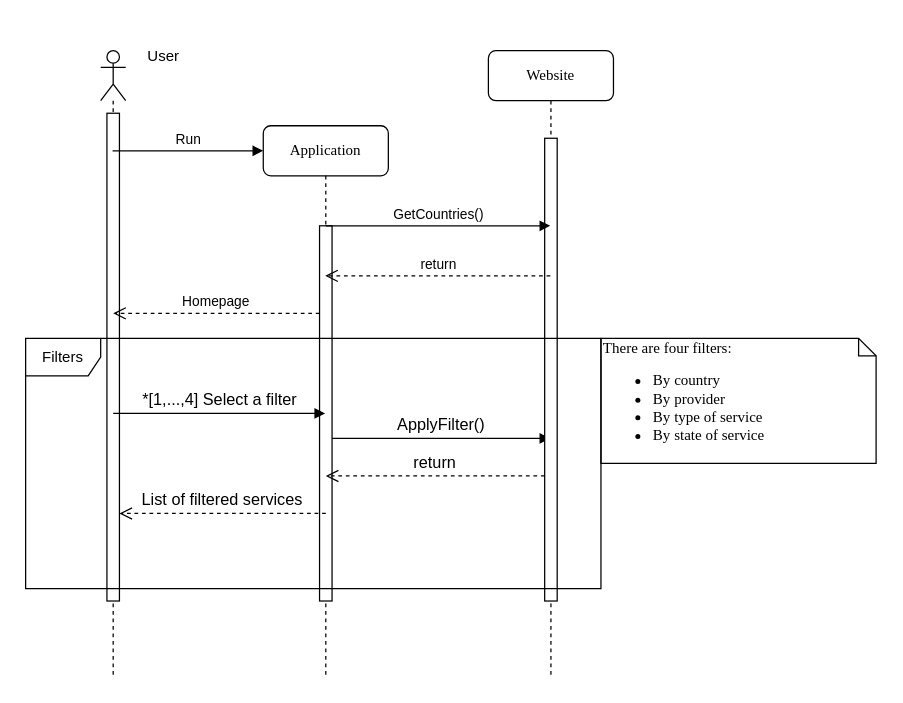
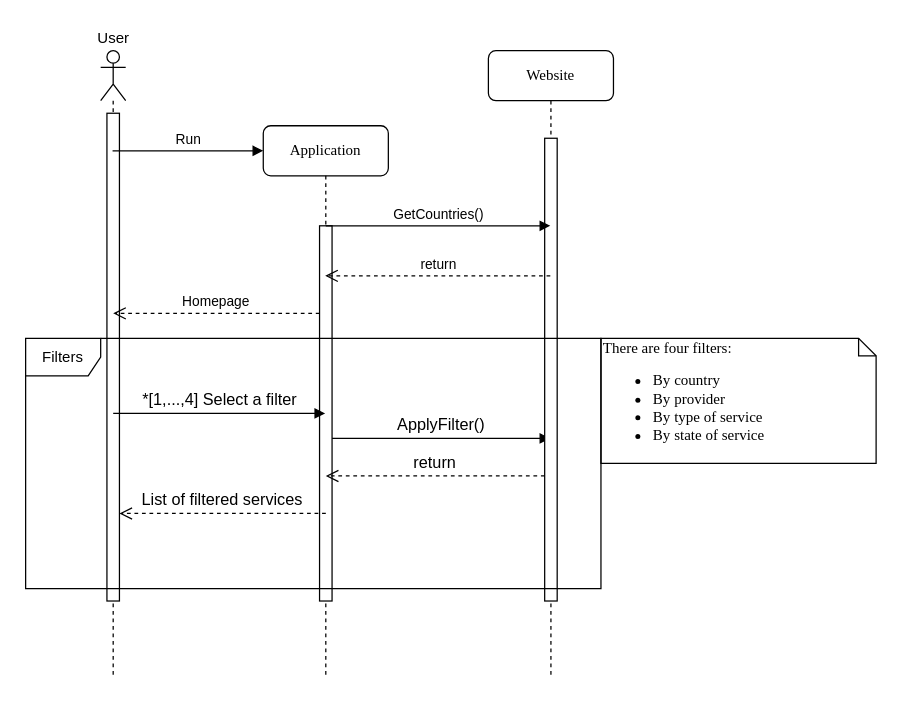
node "User": moved (163, 57) -> (113, 38)
